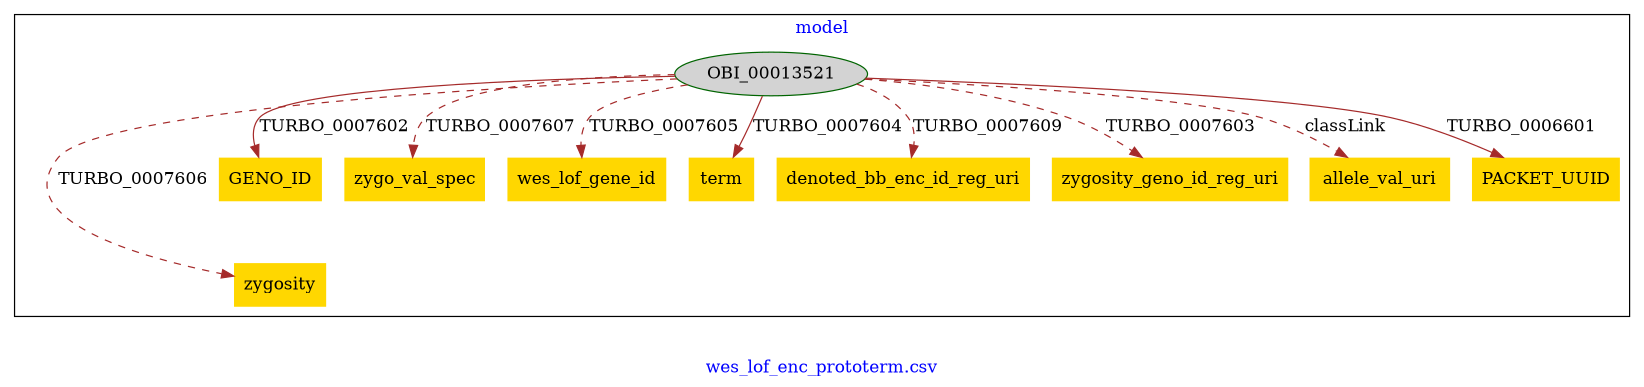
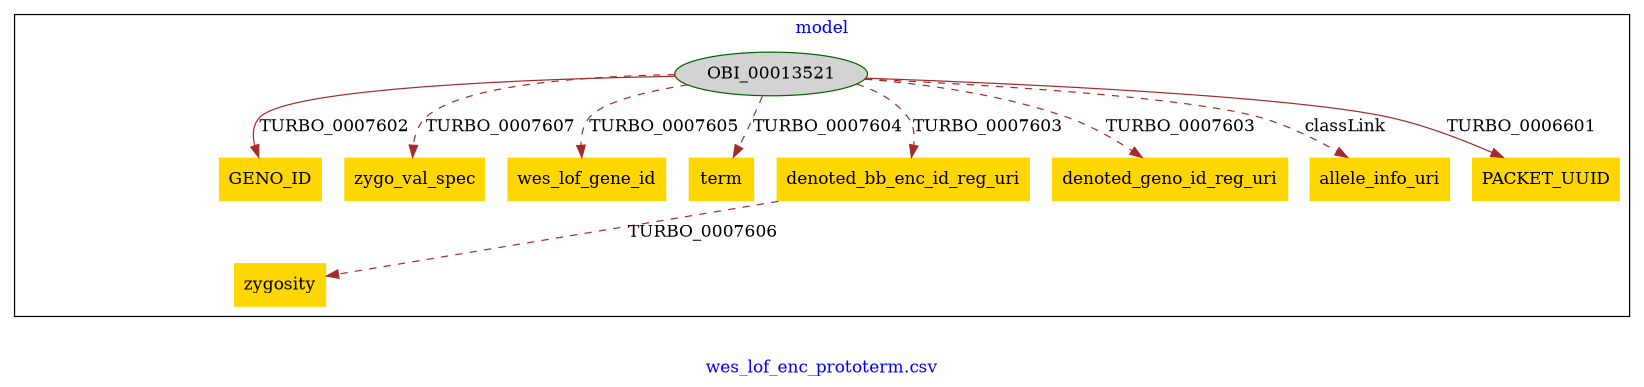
edge "OBI_00013521" -> "zygosity": now "denoted_bb_enc_id_reg_uri" -> "zygosity"
edge "OBI_00013521" -> "term": style solid -> dashed
edge "OBI_00013521" -> "denoted_bb_enc_id_reg_uri": label "TURBO_0007609" -> "TURBO_0007603"
node "zygosity_geno_id_reg_uri": label "zygosity_geno_id_reg_uri" -> "denoted_geno_id_reg_uri"
node "allele_val_uri": label "allele_val_uri" -> "allele_info_uri"
